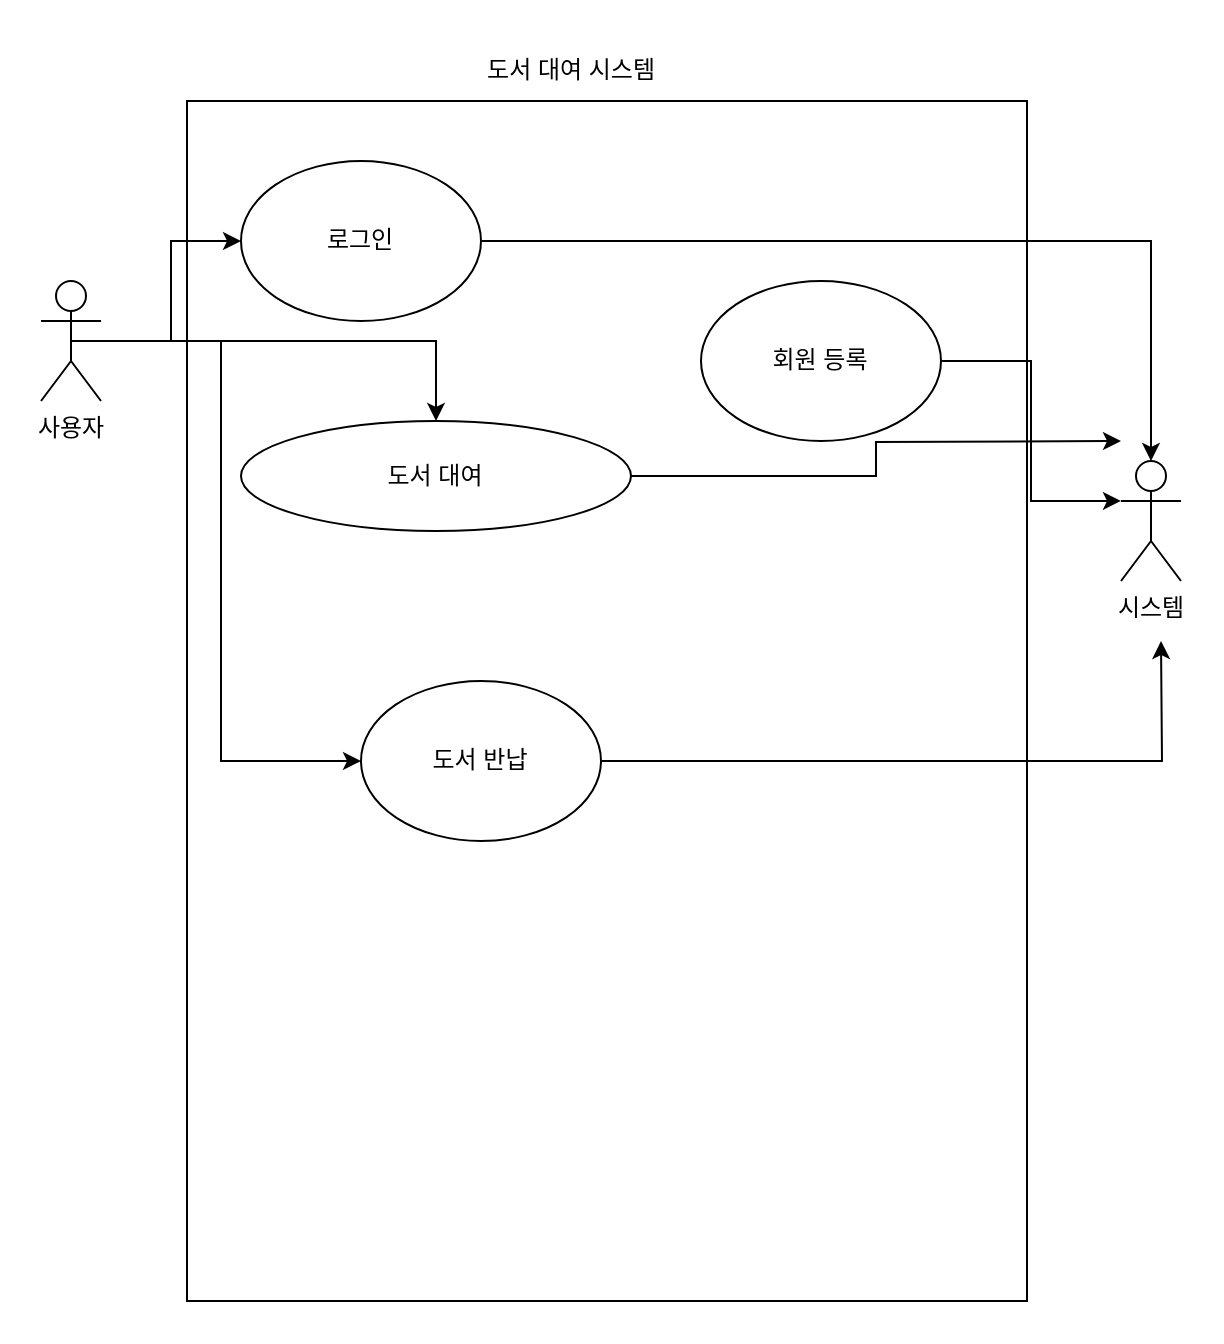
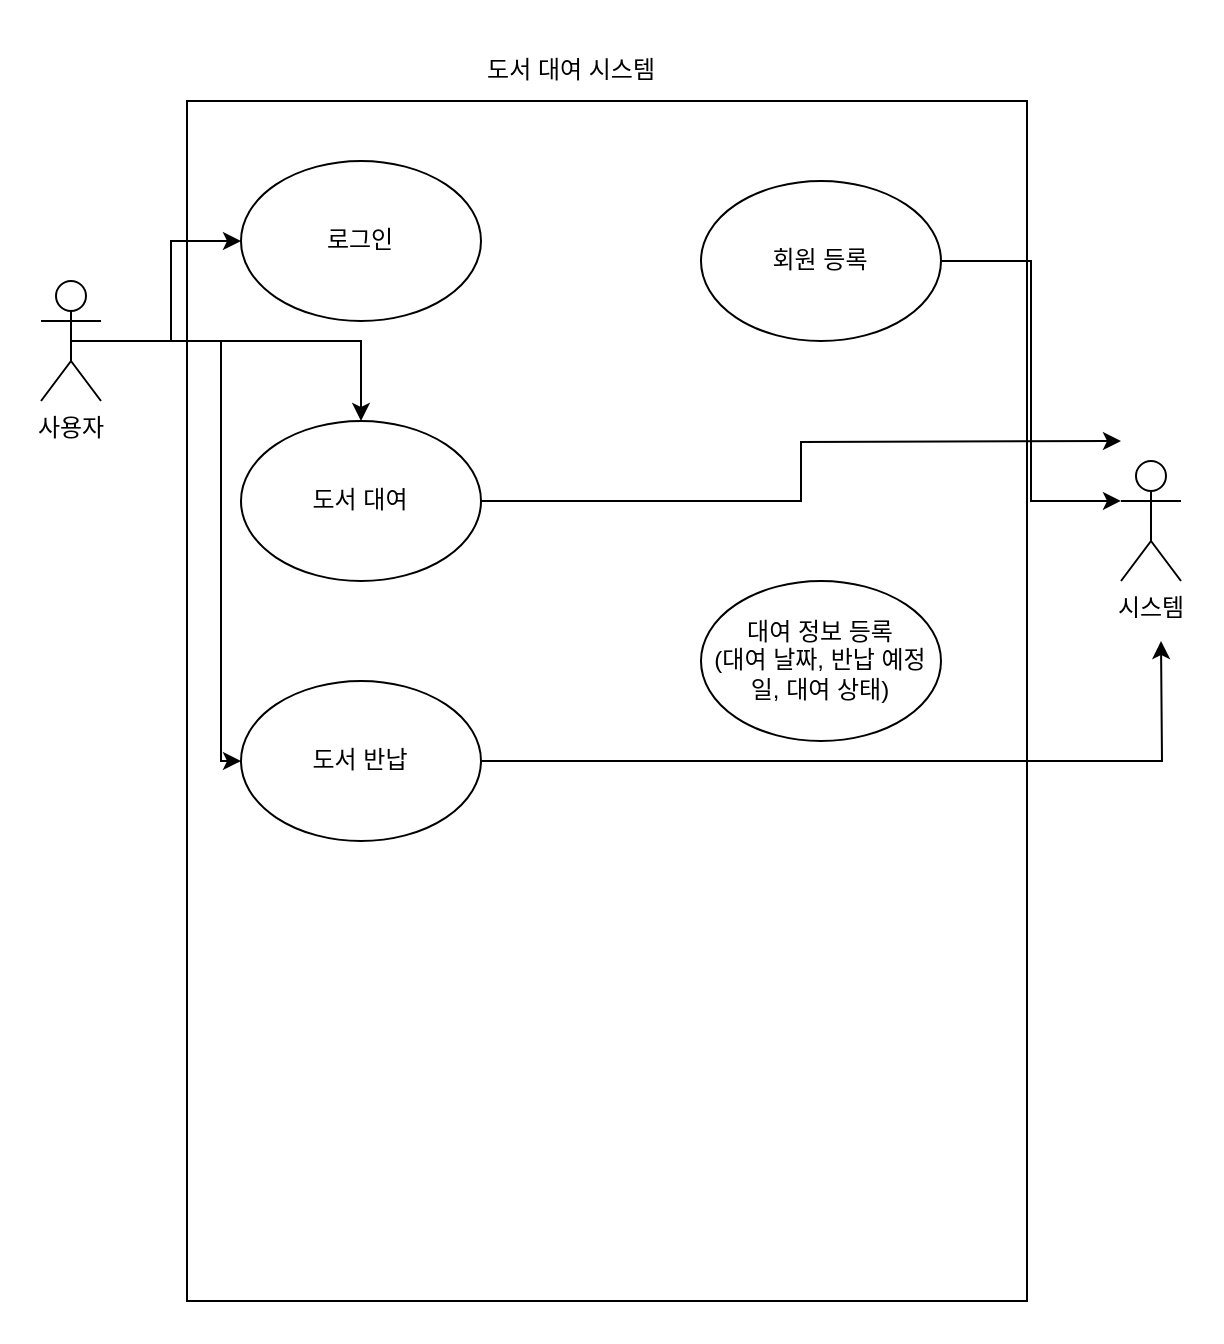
edge "로그인" -> "시스템": removed
node "회원 등록": moved (821, 361) -> (821, 261)
node "도서 대여": size 390x110 -> 240x160
node "대여 정보 등록 (대여 날짜, 반납 예정일, 대여 상태)": added
node "도서 반납": moved (481, 761) -> (361, 761)
